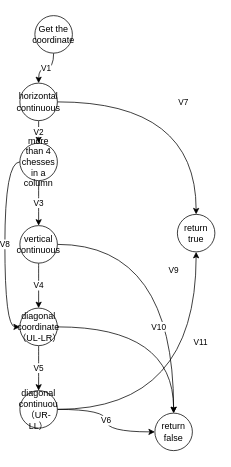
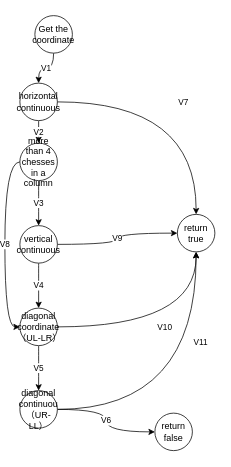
edge "vertical continuous" -> "return false": now "vertical continuous" -> "return true"
edge "diagonal coordinate （UL-LR）" -> "return false": now "diagonal coordinate （UL-LR）" -> "return true"
